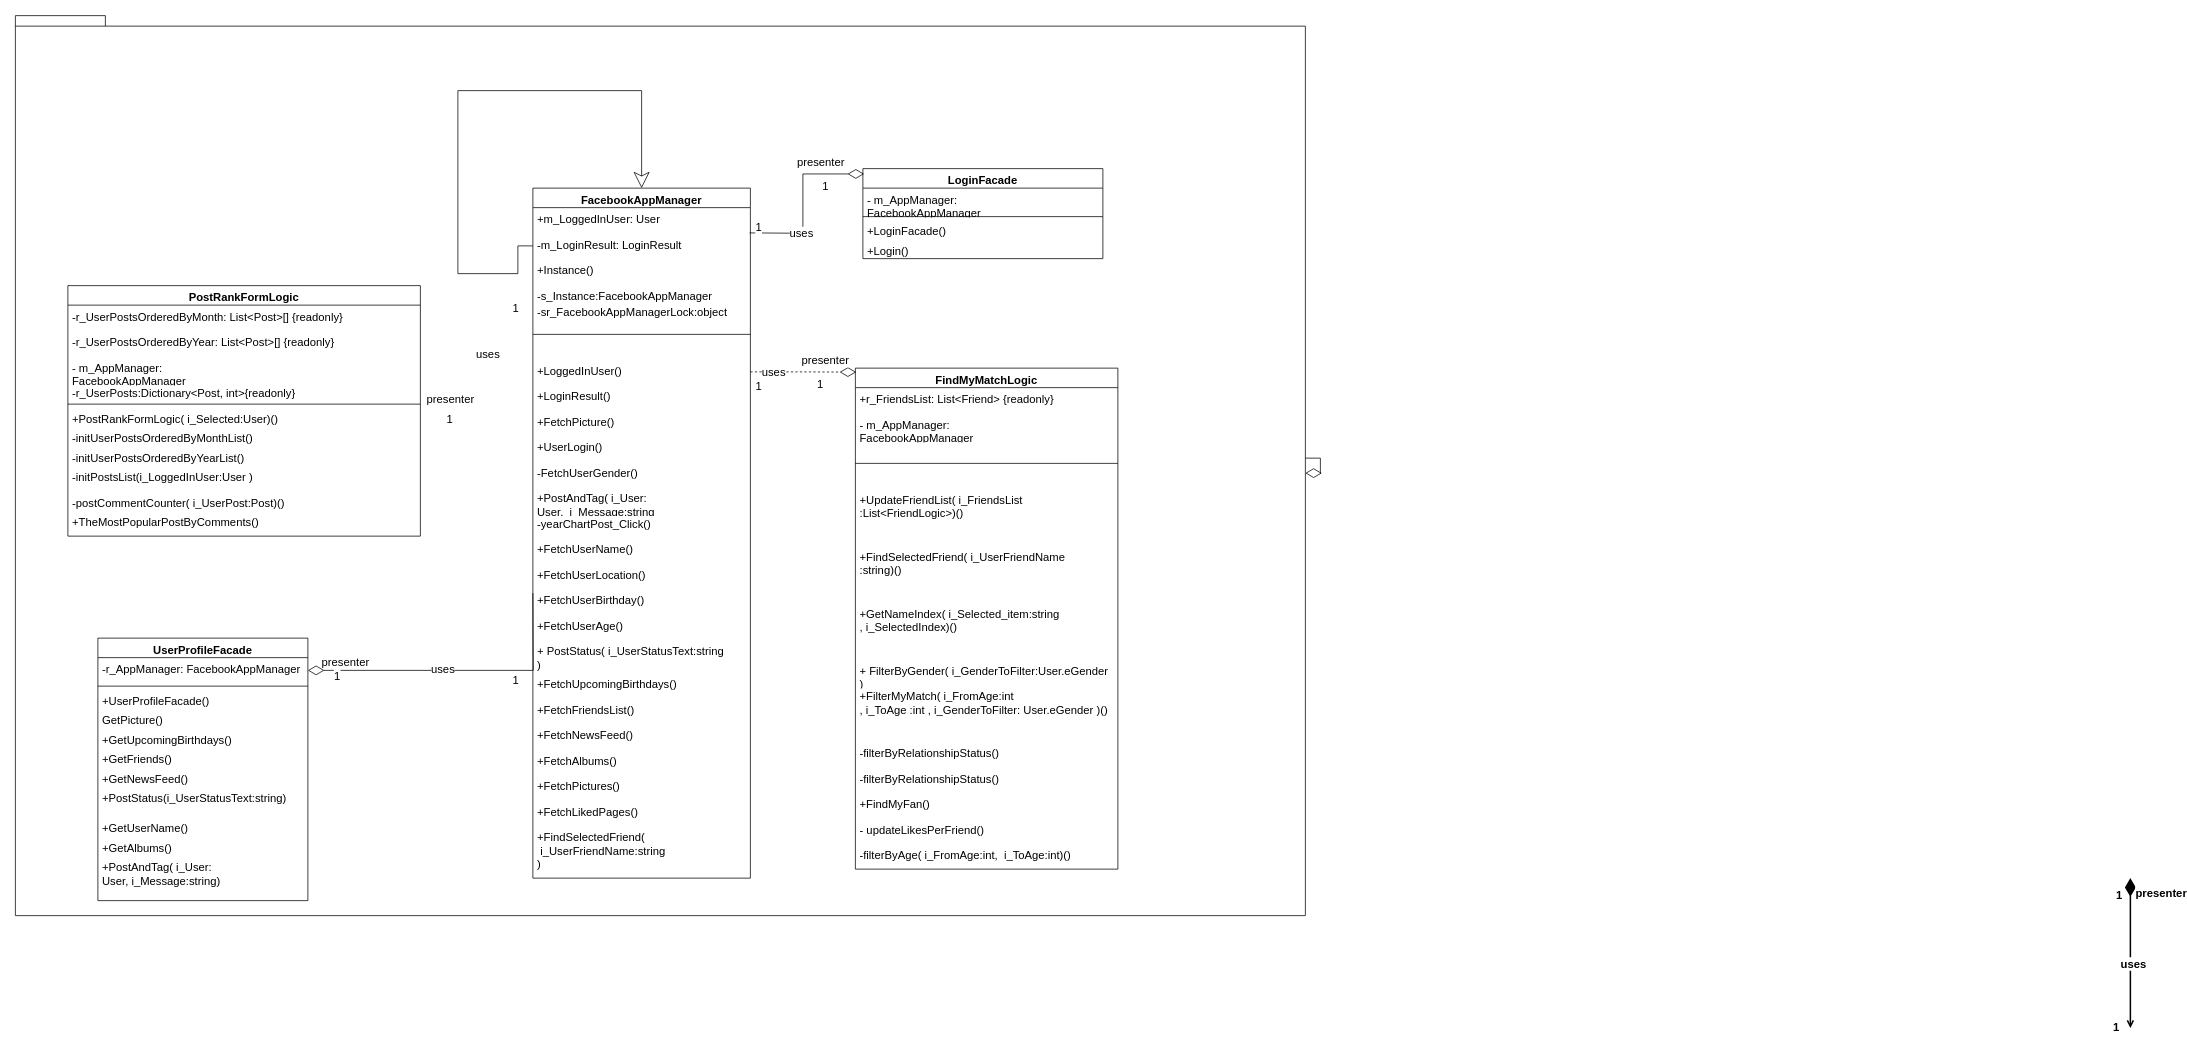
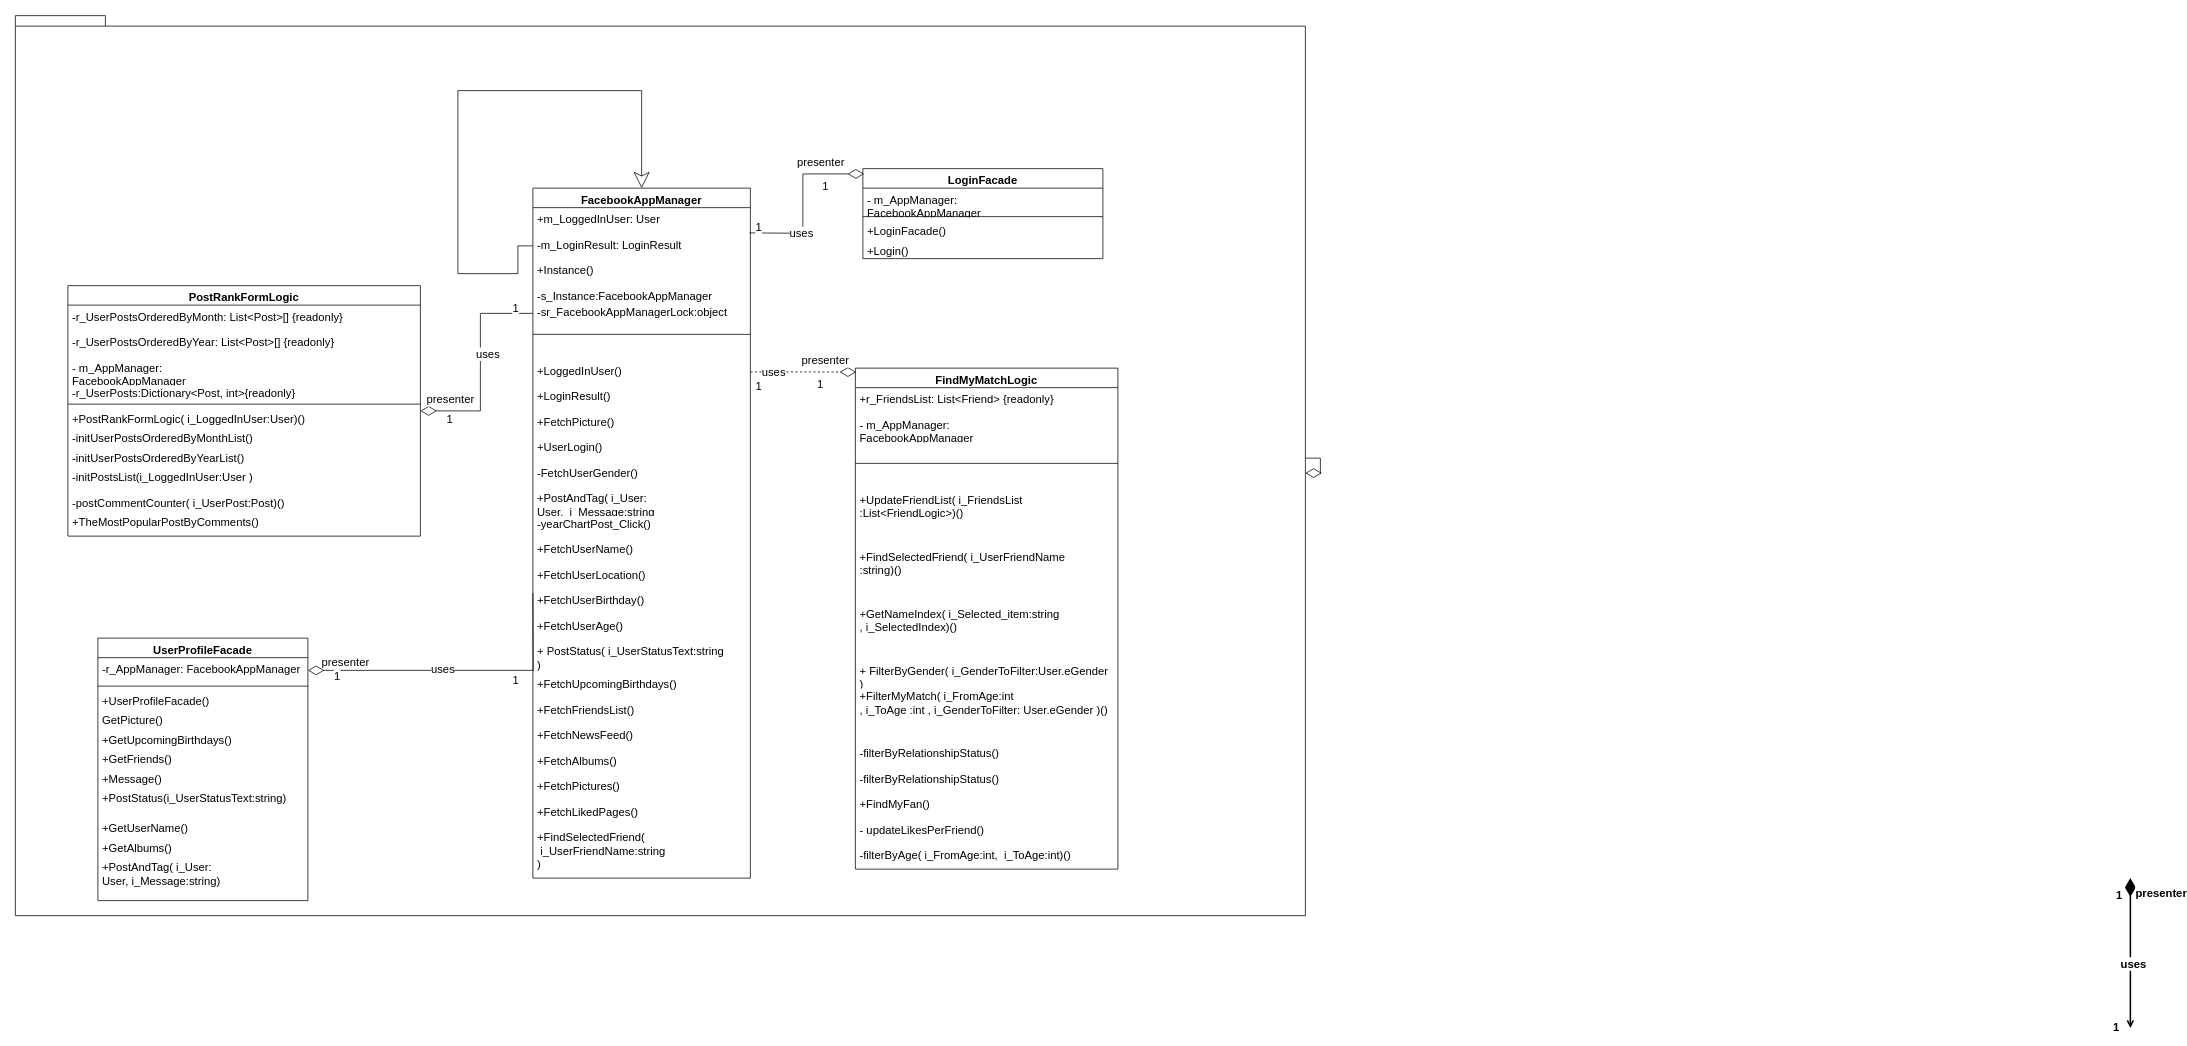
edge "-sr_FacebookAppManagerLock:object" -> "PostRankFormLogic": added
node "+PostRankFormLogic( i_Selected:User)()": label "+PostRankFormLogic( i_Selected:User)()" -> "+PostRankFormLogic( i_LoggedInUser:User)()"
node "+GetNewsFeed()": label "+GetNewsFeed()" -> "+Message()"
